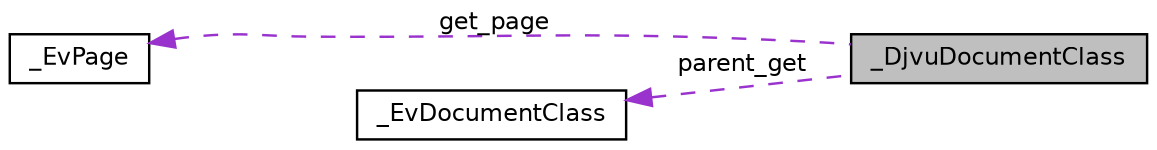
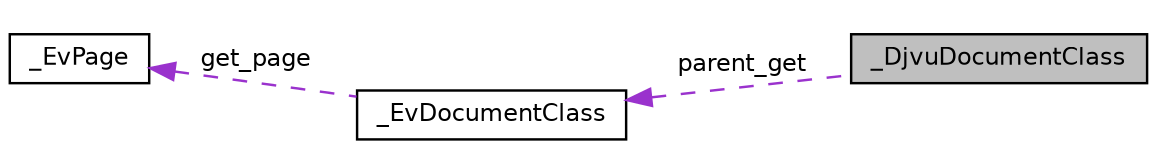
edge "_DjvuDocumentClass" -> "_EvPage": now "_EvDocumentClass" -> "_EvPage"
